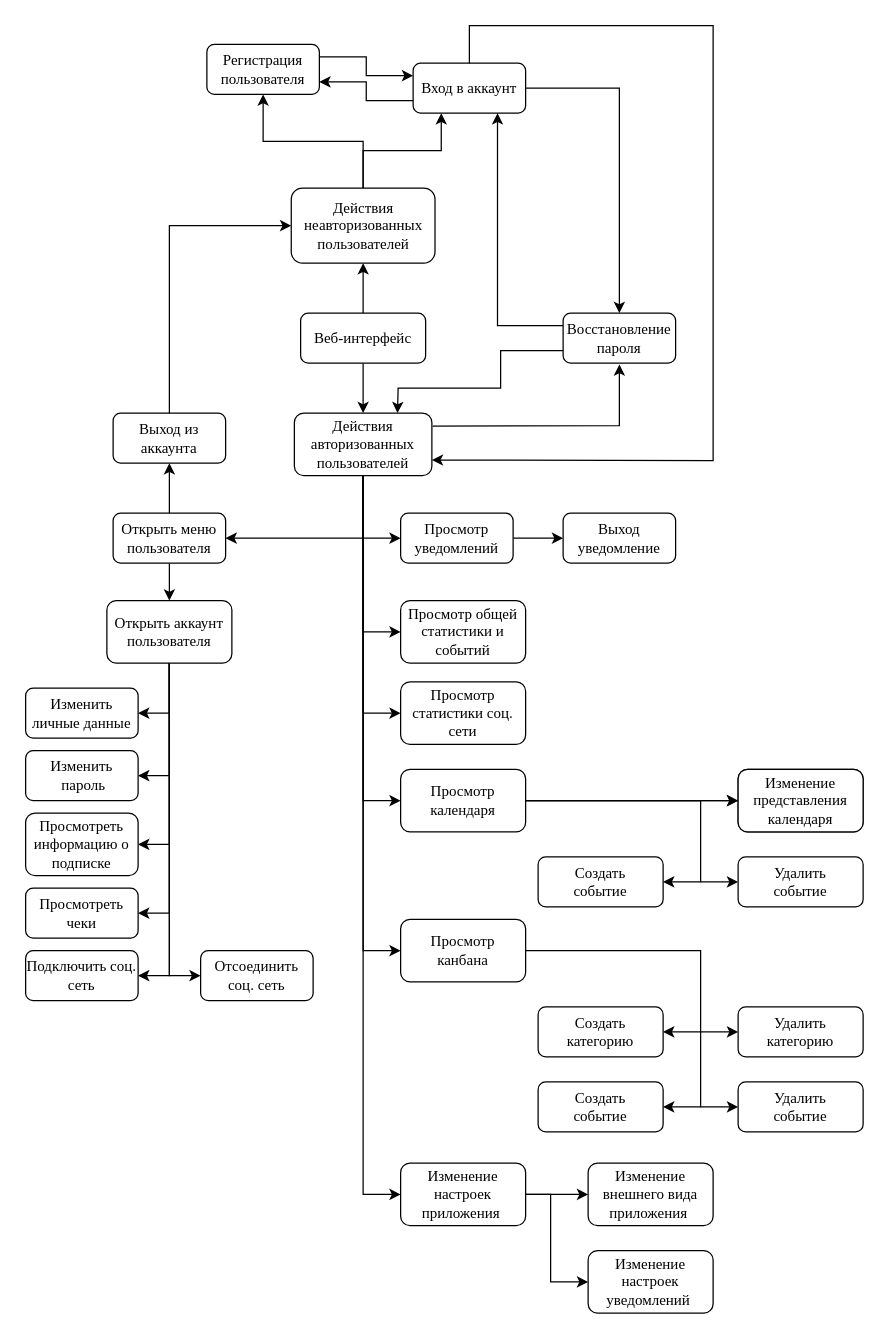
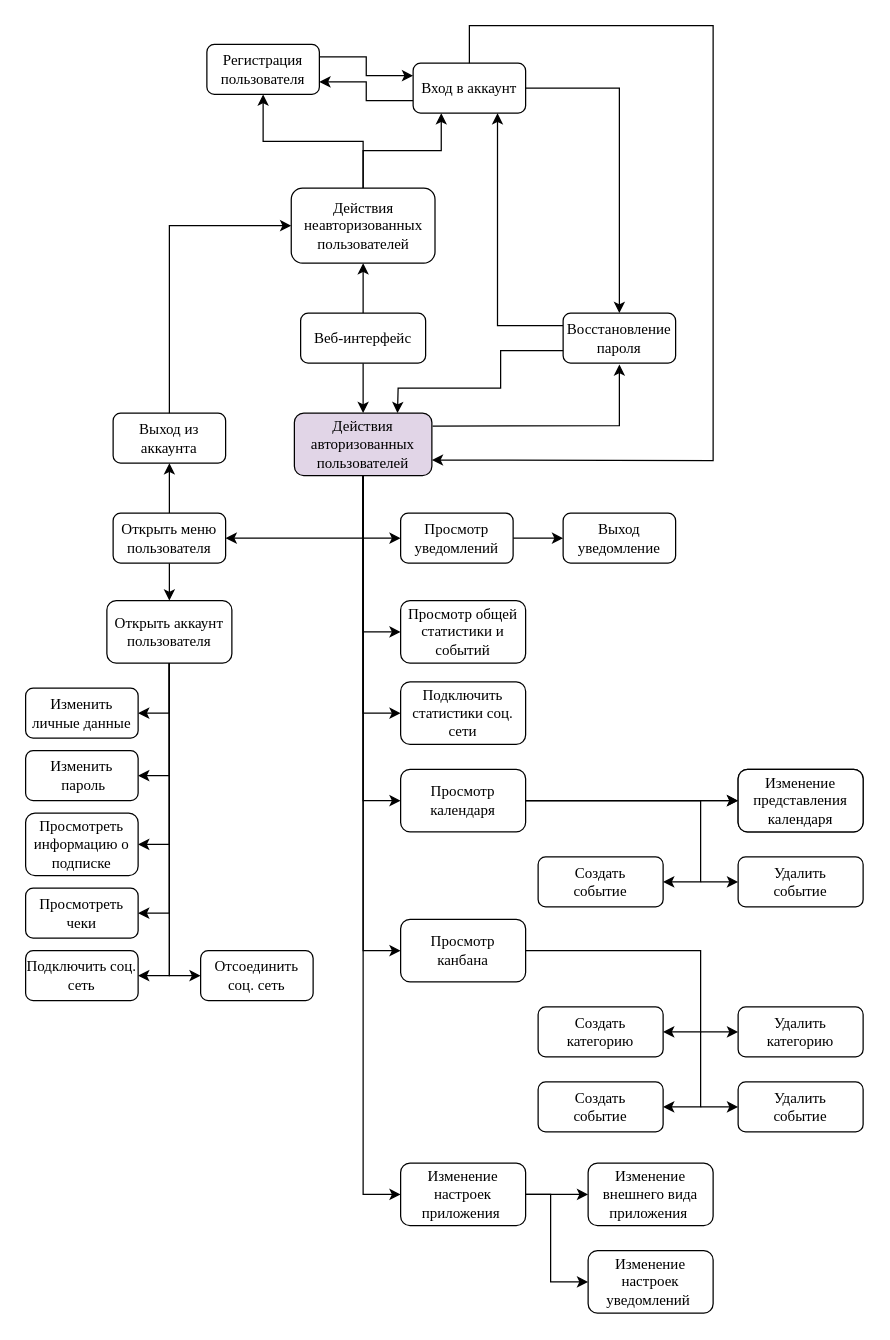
node "Действия авторизованных пользователей": fillcolor #ffffff -> #e1d5e7
node "Просмотр статистики соц. сети": label "Просмотр статистики соц. сети" -> "Подключить статистики соц. сети"
